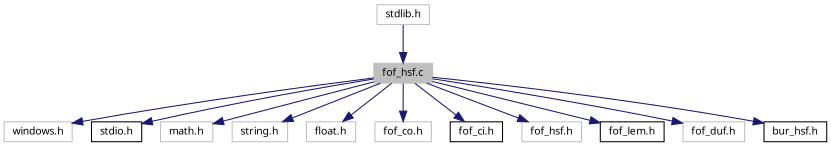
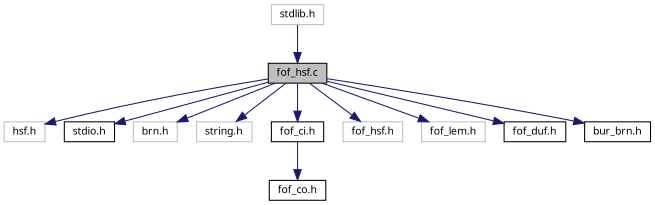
node "fof_hsf.c": color grey75 -> black
edge "fof_hsf.c" -> "fof_co.h": now "fof_ci.h" -> "fof_co.h"
node "windows.h": label "windows.h" -> "hsf.h"
node "math.h": label "math.h" -> "brn.h"
node "float.h": removed
node "fof_co.h": color grey75 -> black
node "fof_lem.h": color black -> grey75
node "fof_duf.h": color grey75 -> black
node "bur_hsf.h": label "bur_hsf.h" -> "bur_brn.h"
